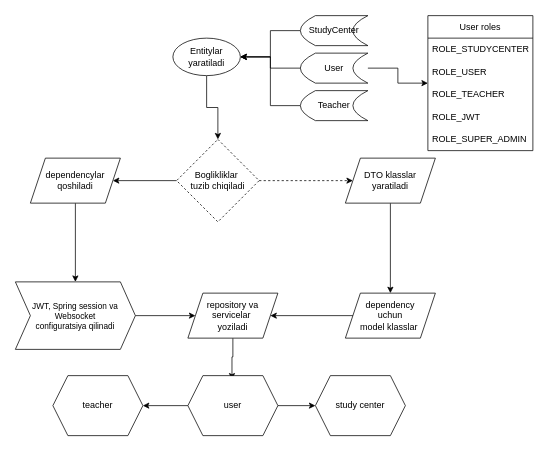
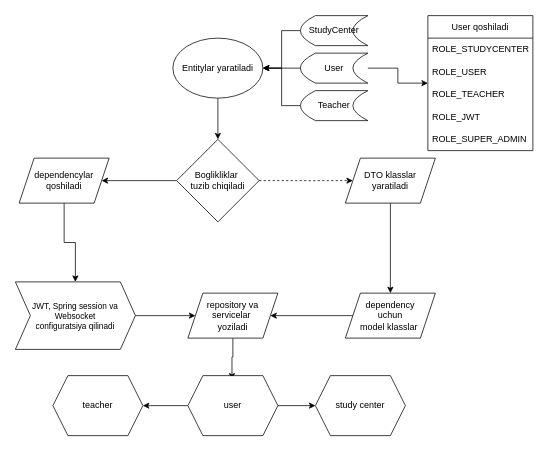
node "User roles": label "User roles" -> "User qoshiladi"
node "Entitylar yaratiladi": size 68x38 -> 90x60
node "dependencylar qoshiladi": moved (75, 180) -> (64, 180)
node "Boglikliklar tuzib chiqiladi": style dashed -> solid
